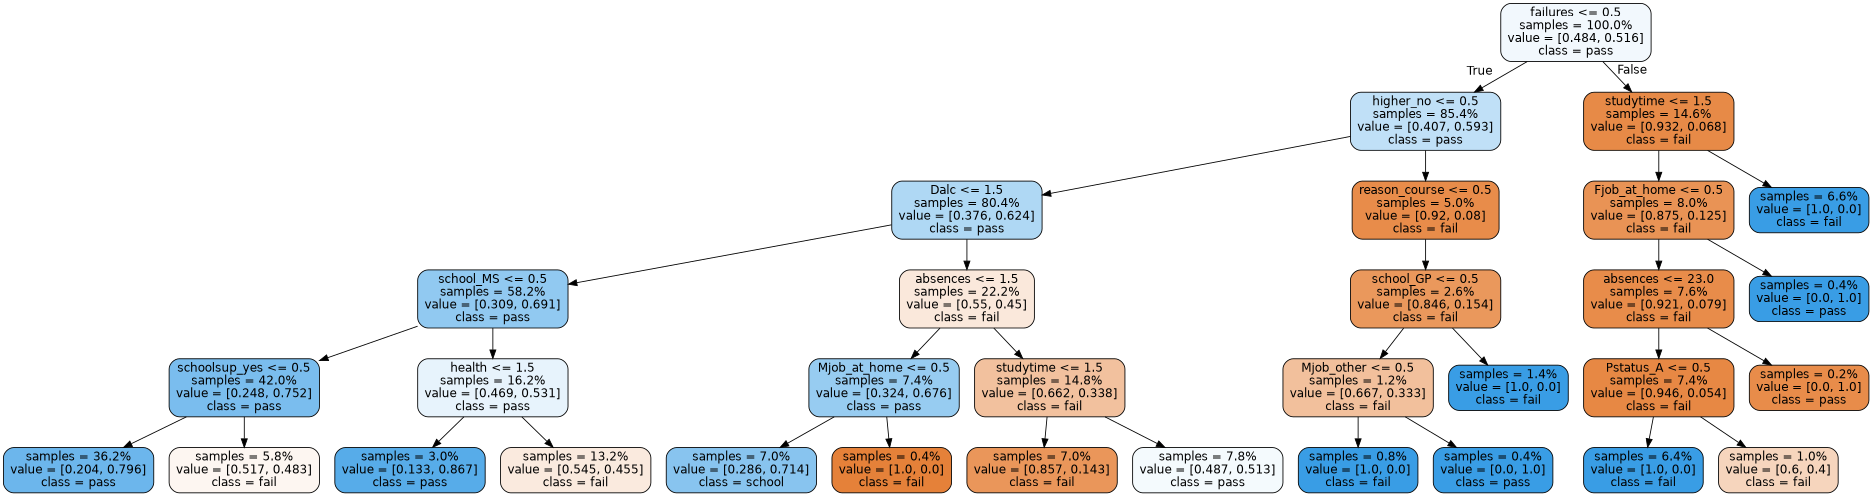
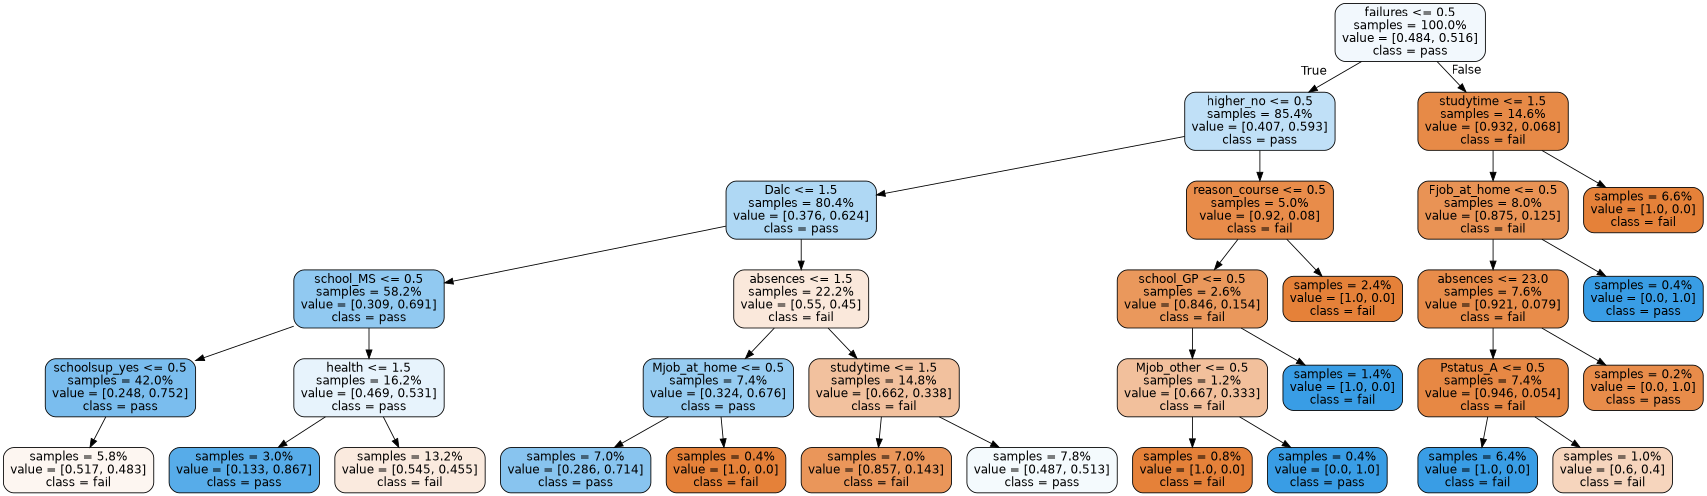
node "samples = 6.6% value = [1.0, 0.0] class = fail": fillcolor #399de5ff -> #e58139ff
node "samples = 2.4% value = [1.0, 0.0] class = fail": added
node "samples = 36.2% value = [0.204, 0.796] class = pass": removed
node "samples = 7.0% value = [0.286, 0.714] class = school": label "samples = 7.0% value = [0.286, 0.714] class = school" -> "samples = 7.0% value = [0.286, 0.714] class = pass"
node "samples = 0.8% value = [1.0, 0.0] class = fail": fillcolor #399de5ff -> #e58139ff
